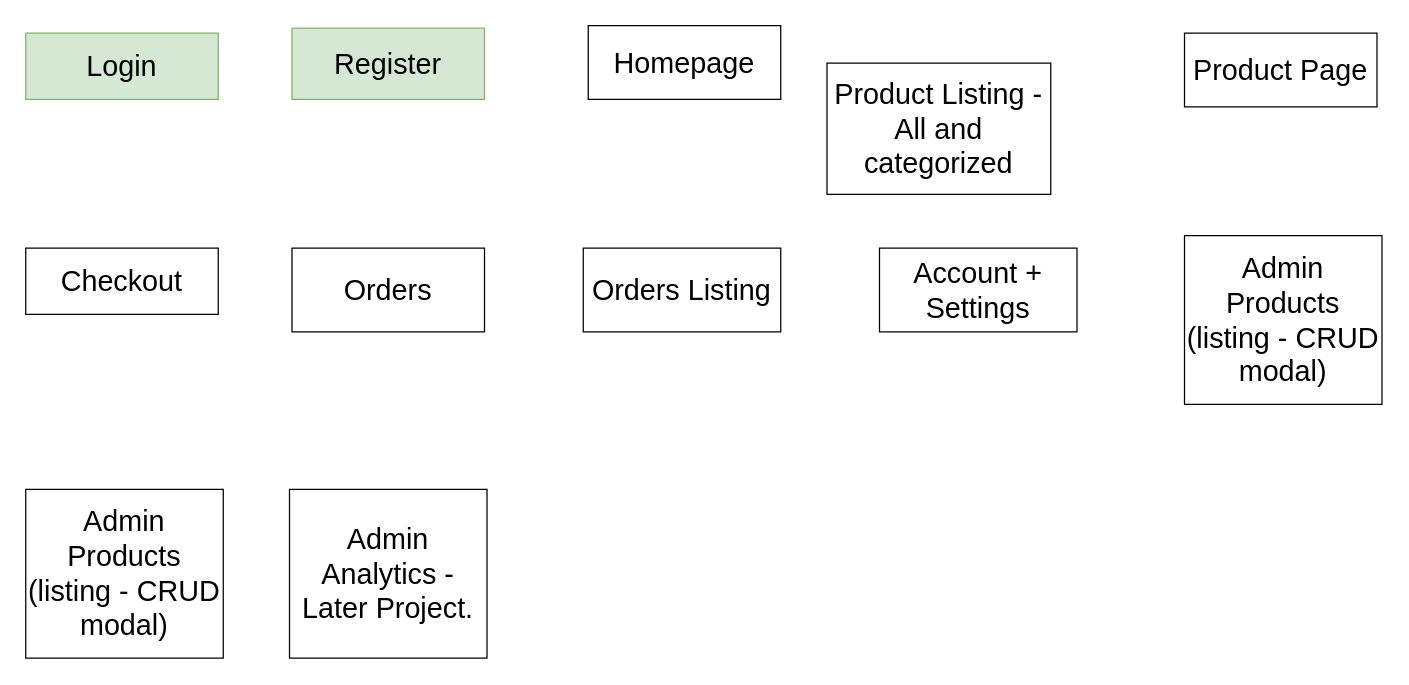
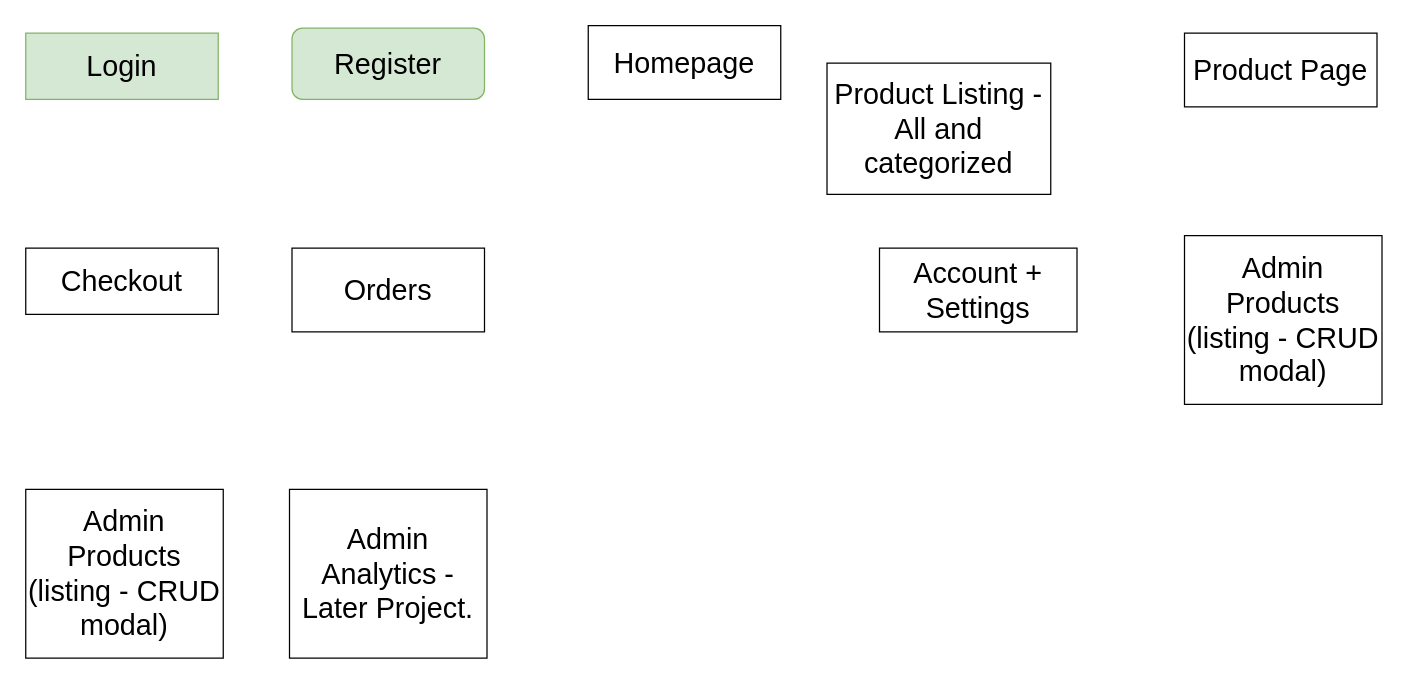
node "Register": shape rectangle -> rounded rectangle
node "Orders Listing": removed
